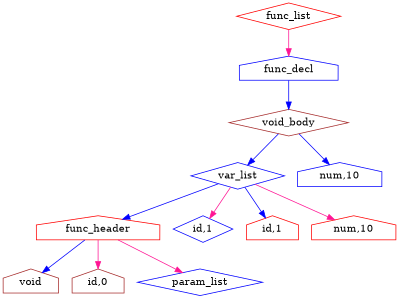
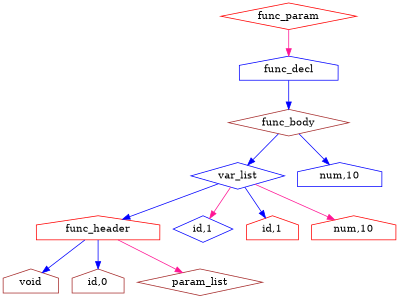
node "func_list": label "func_list" -> "func_param"
node "void_body": label "void_body" -> "func_body"
edge "func_header" -> "id,0": color deeppink -> blue
node "param_list": color blue -> brown
